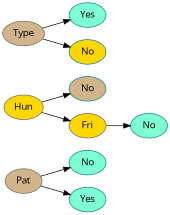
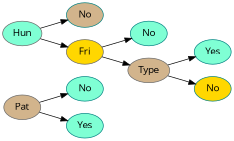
edge "Fri" -> "Type": added
node "Hun": fillcolor gold -> aquamarine
